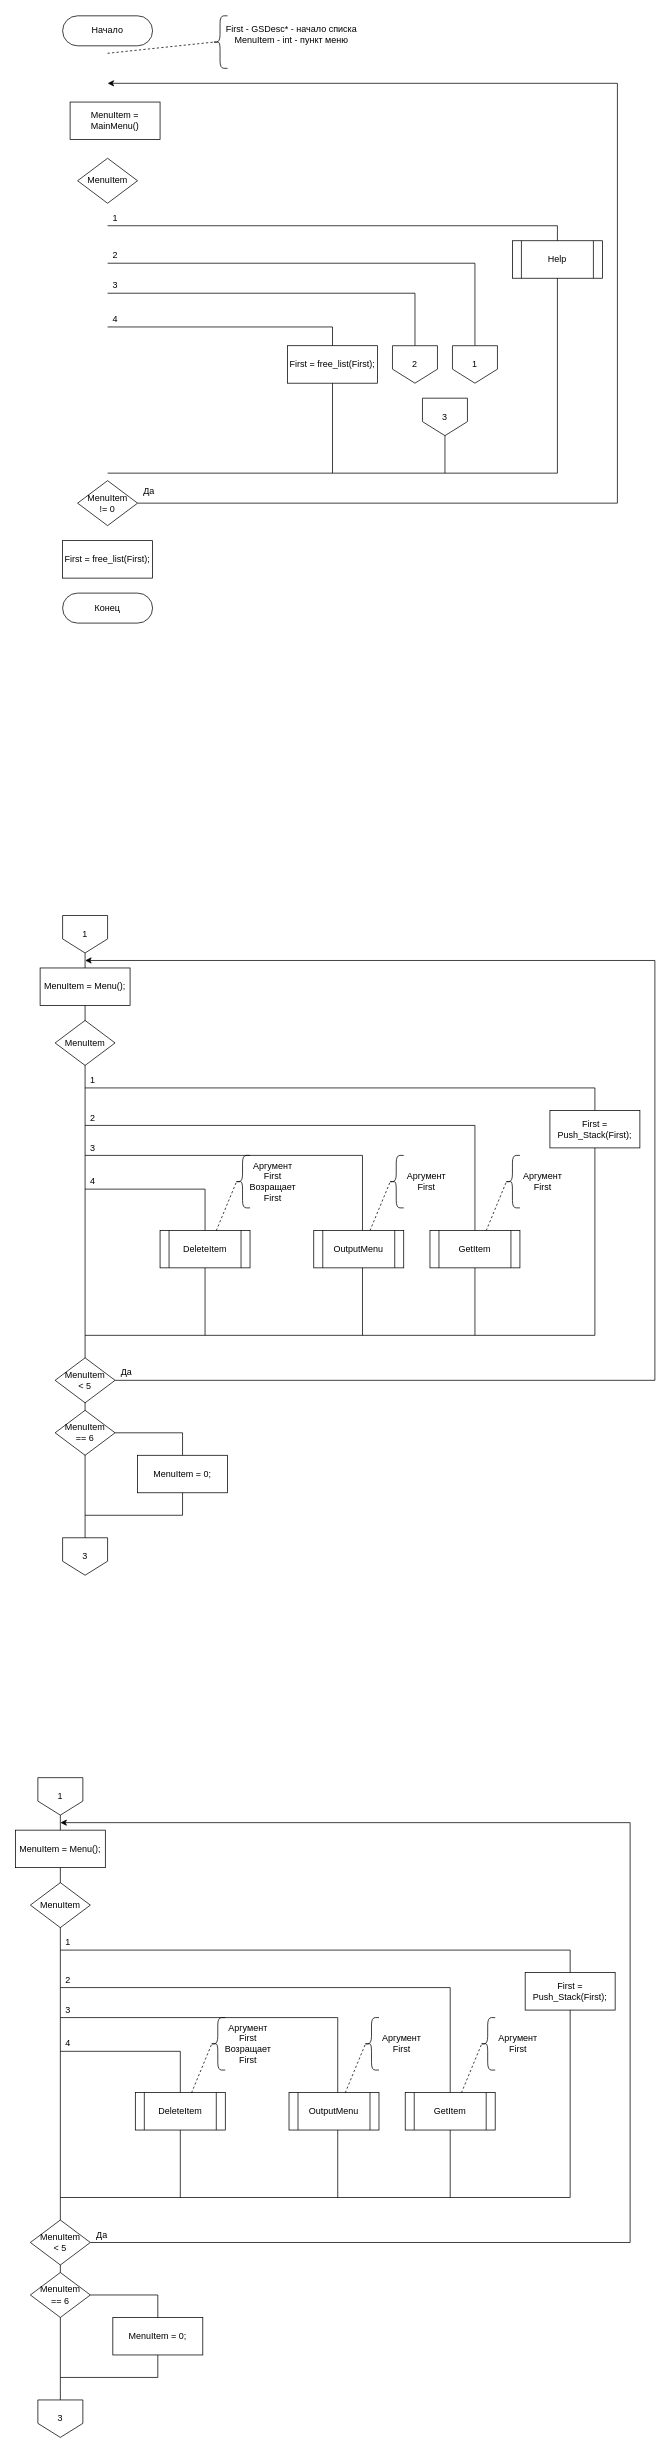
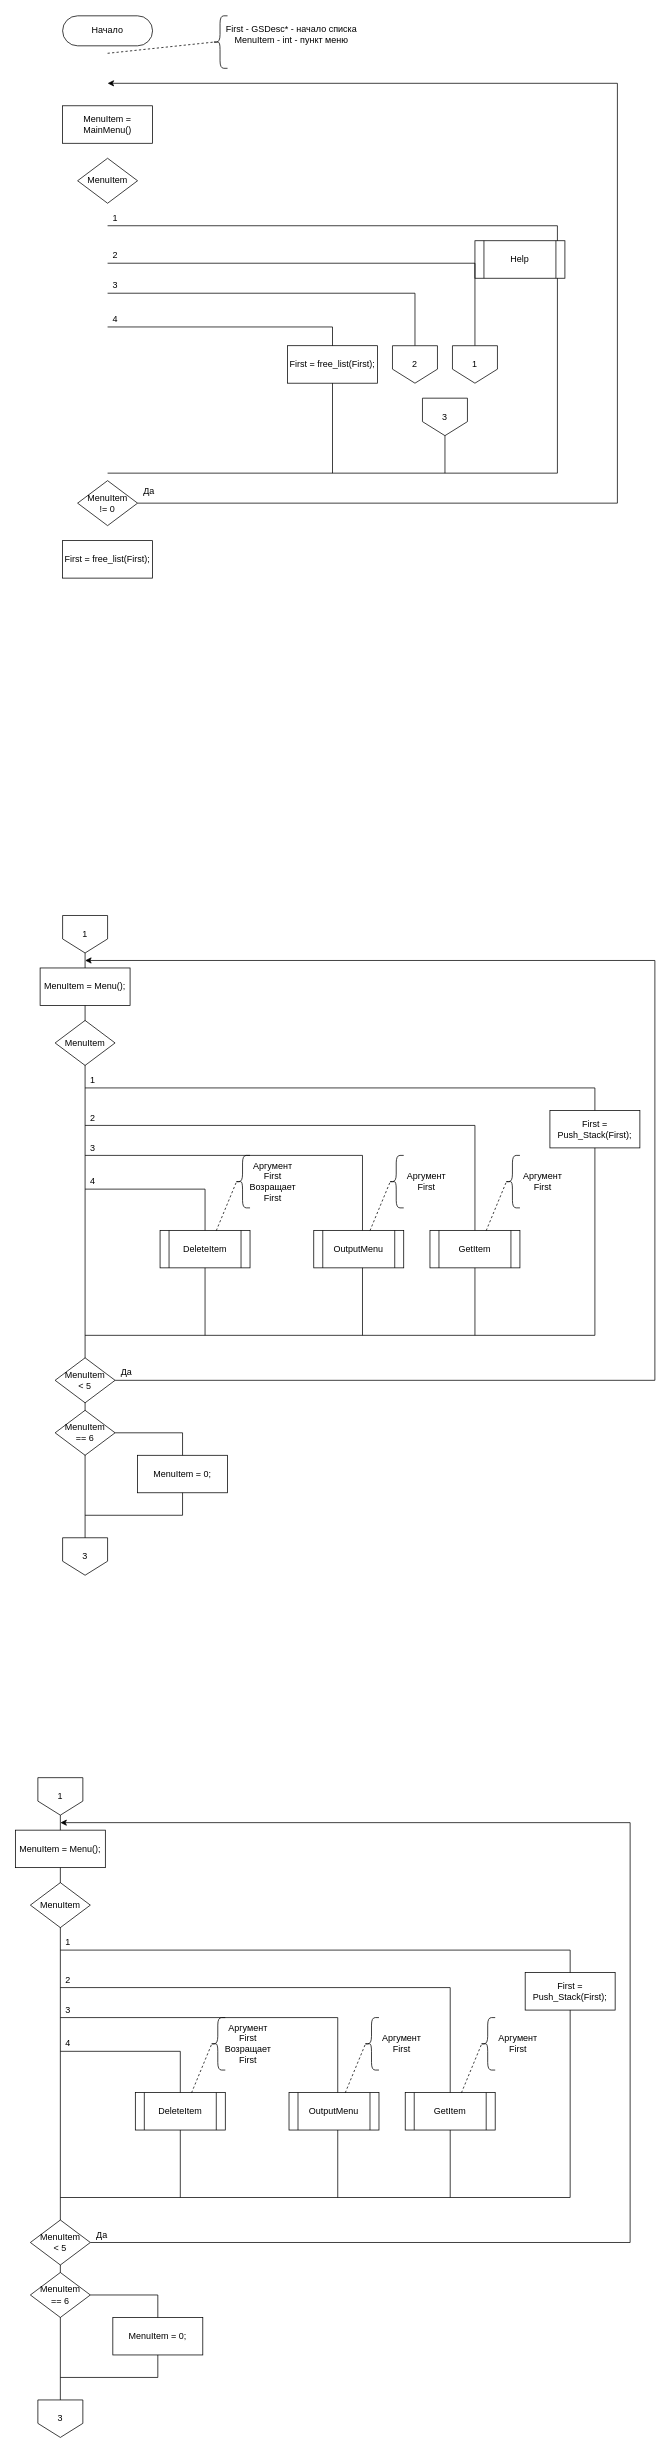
node "MenuItem = MainMenu()": moved (115, 120) -> (108, 124)
node "Help": moved (558, 259) -> (520, 259)
node "Конец": removed
